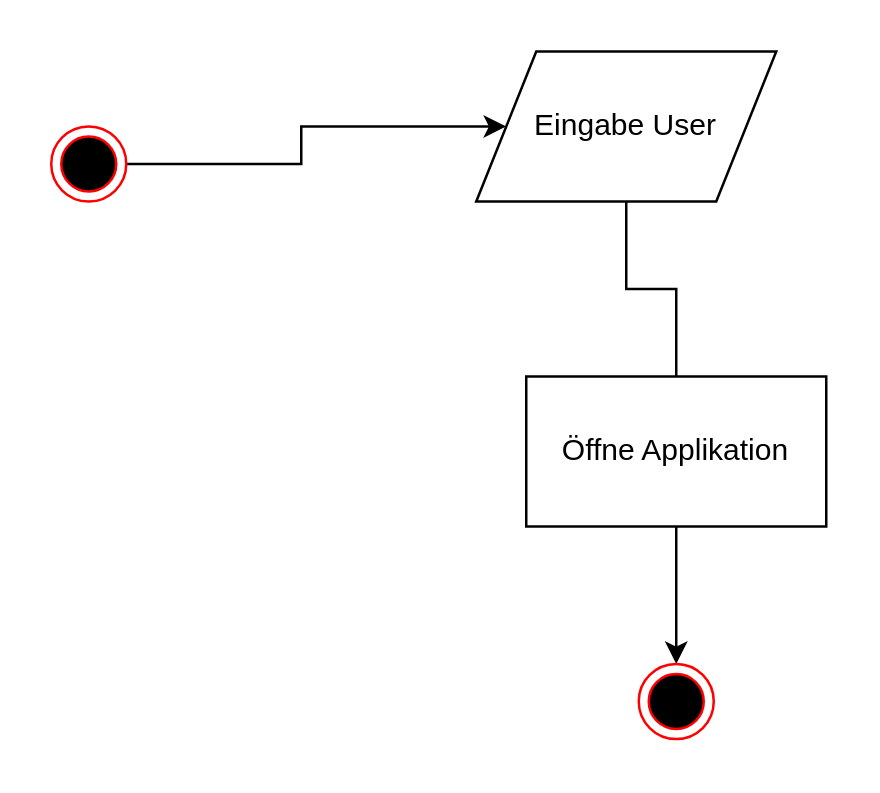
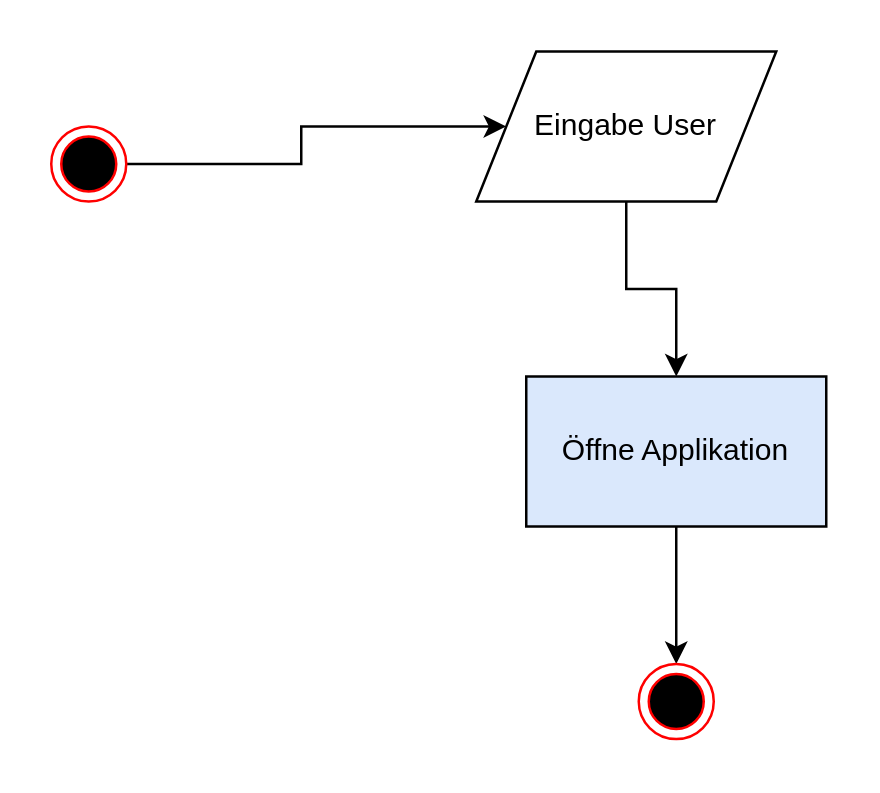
edge "Eingabe User" -- "Öffne Applikation": arrowhead none -> classic
node "Öffne Applikation": fillcolor #ffffff -> #dae8fc
